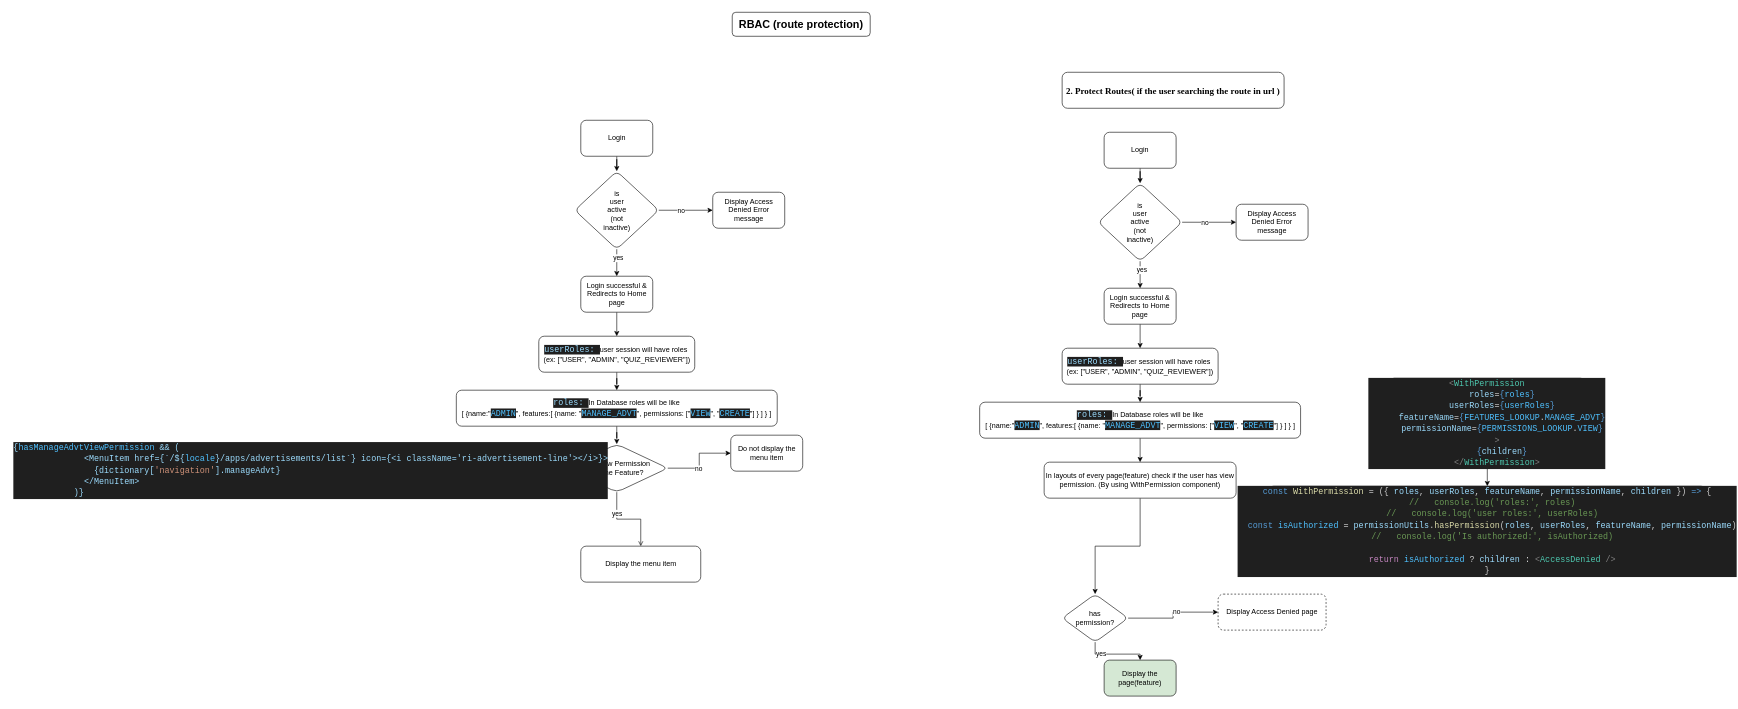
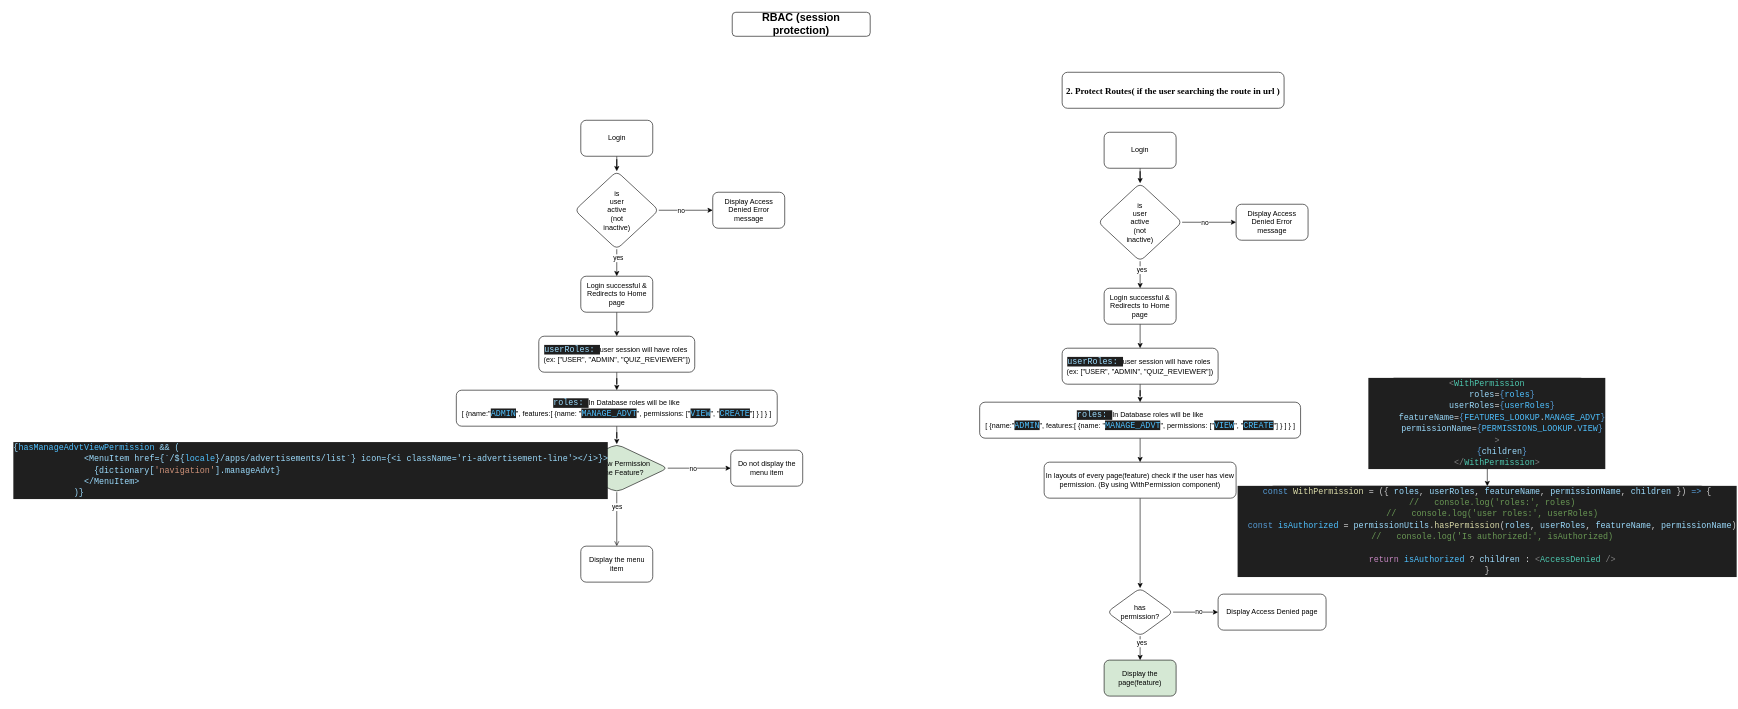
node "RBAC (route protection)": label "RBAC (route protection)" -> "RBAC (session protection)"
node "Do not display the menu item": moved (767, 453) -> (767, 468)
node "has View Permission For the Feature?": fillcolor #ffffff -> #d5e8d4
node "Display the menu item": size 120x36 -> 72x36
node "Display Access Denied page": style dashed -> solid
node "has permission?": moved (1095, 618) -> (1140, 612)
